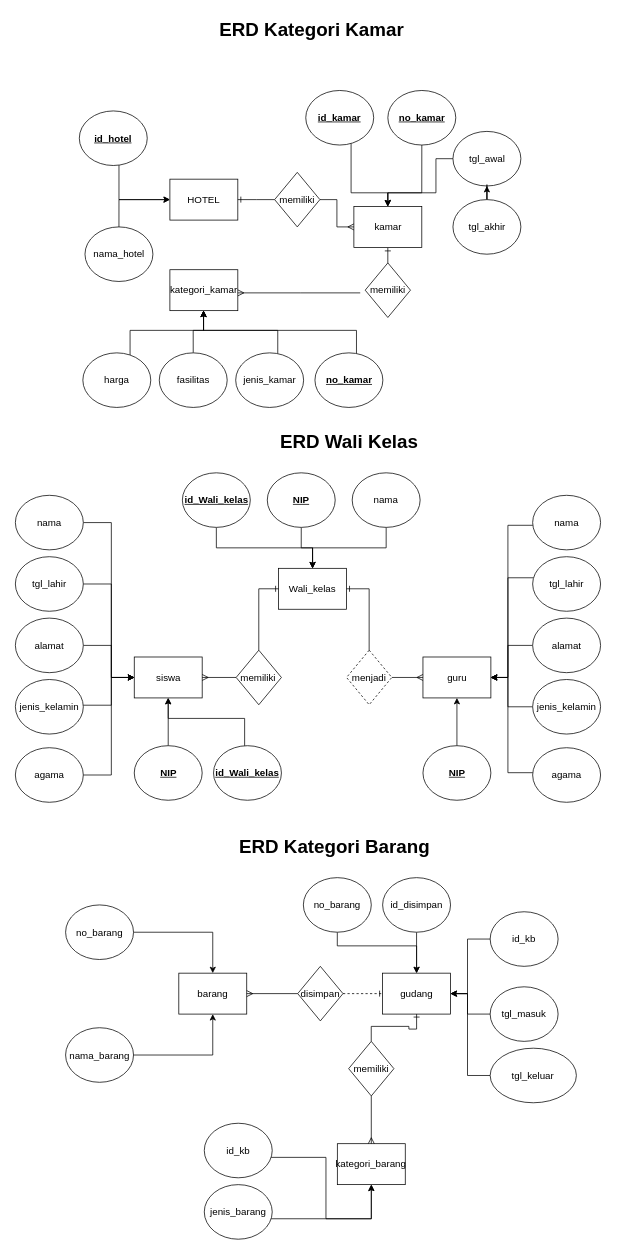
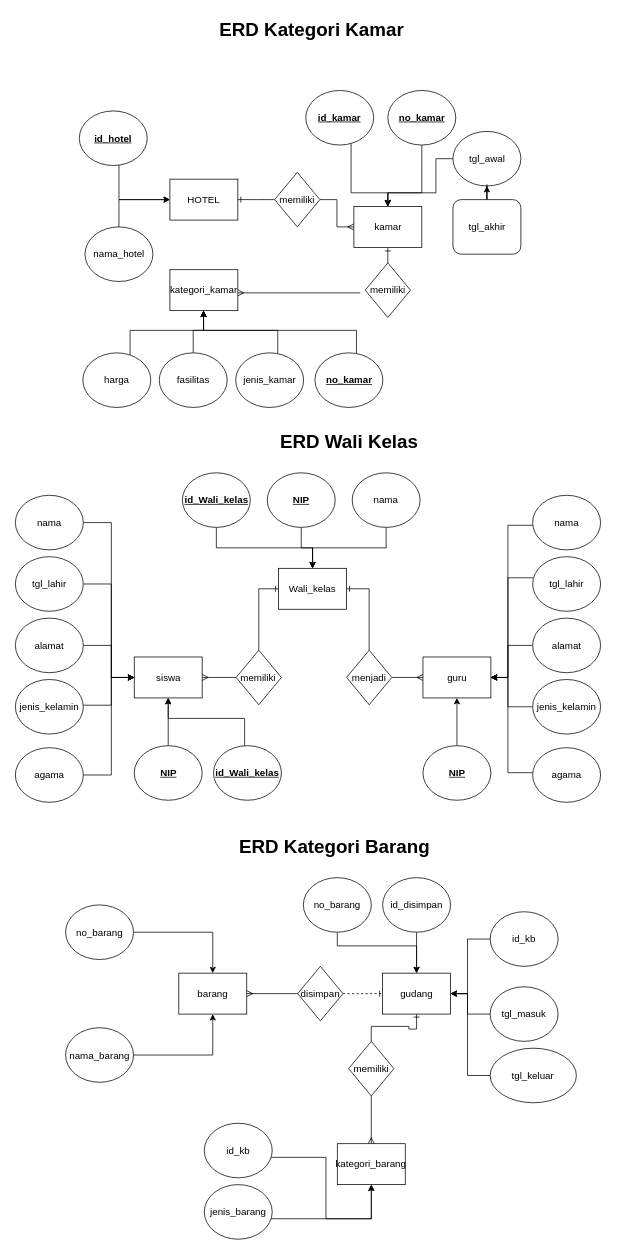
node "tgl_akhir": shape ellipse -> rounded rectangle
node "menjadi": style dashed -> solid
